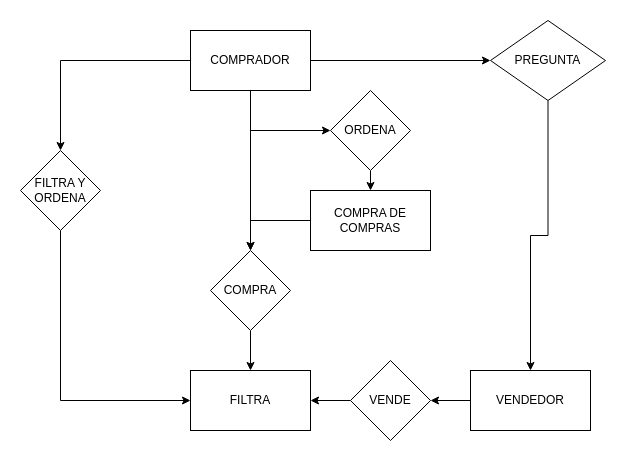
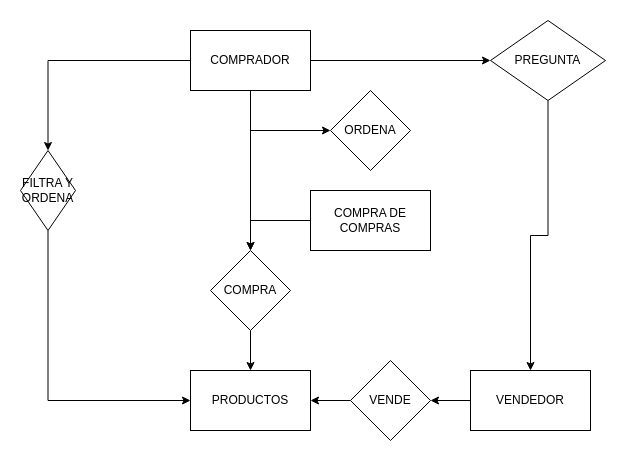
edge "ORDENA" -> "COMPRA DE COMPRAS": removed
node "FILTRA Y ORDENA": size 80x80 -> 55x80
node "FILTRA": label "FILTRA" -> "PRODUCTOS"
